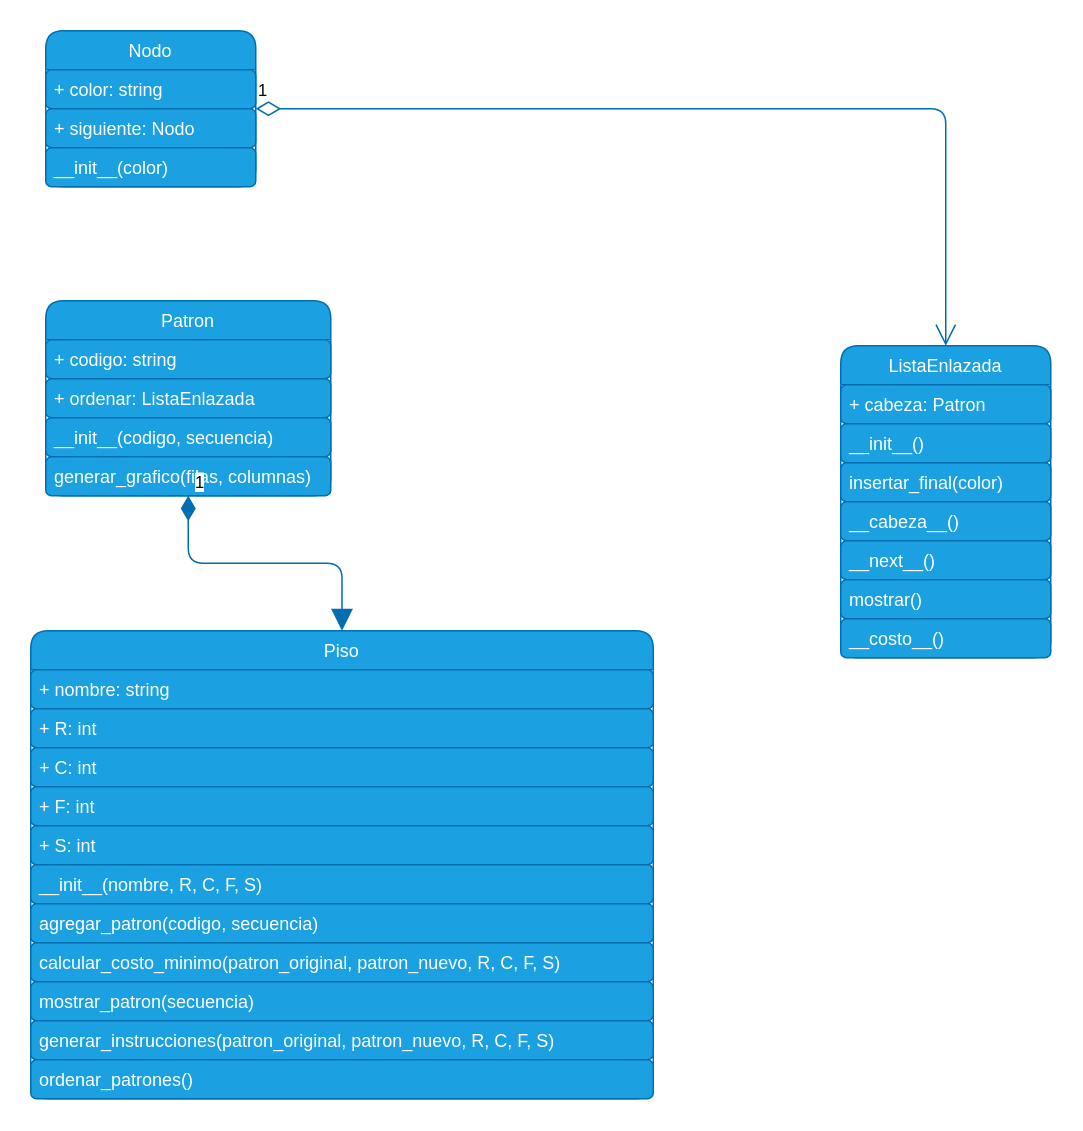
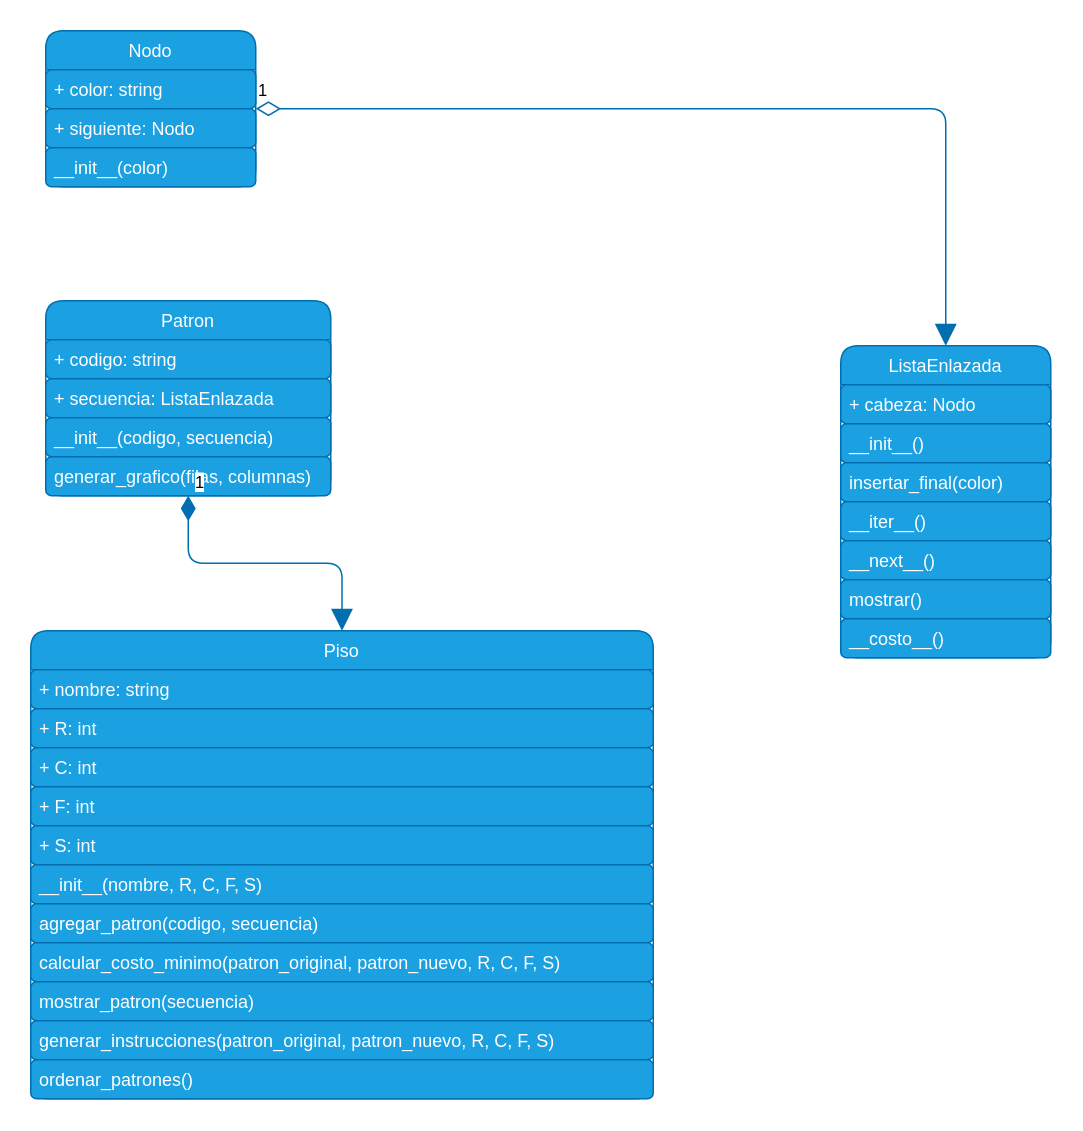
edge "Nodo" -- "ListaEnlazada": arrowhead open -> block
node "+ ordenar: ListaEnlazada": label "+ ordenar: ListaEnlazada" -> "+ secuencia: ListaEnlazada"
node "+ cabeza: Patron": label "+ cabeza: Patron" -> "+ cabeza: Nodo"
node "__cabeza__()": label "__cabeza__()" -> "__iter__()"
